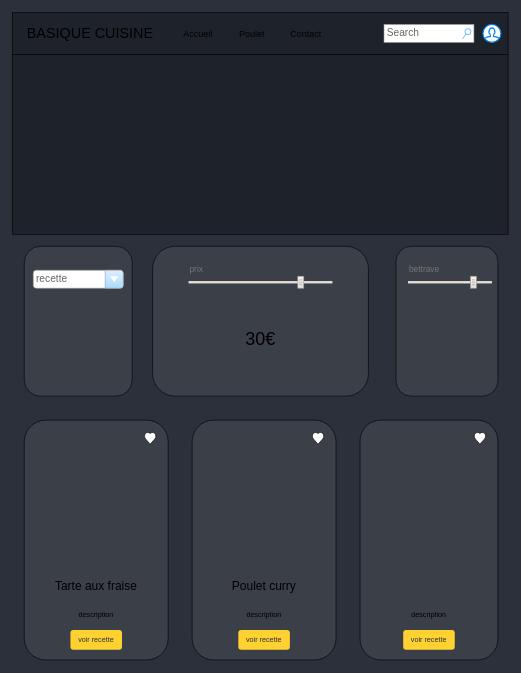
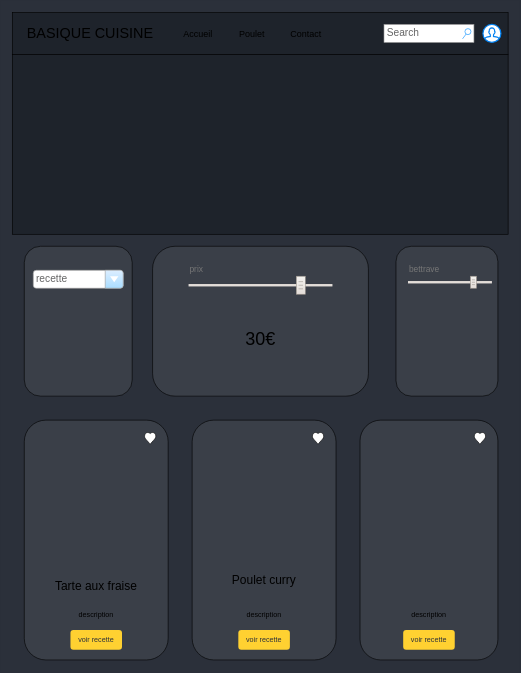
node "prix": size 144x12 -> 144x18
node "Poulet curry": moved (264, 585) -> (264, 579)
